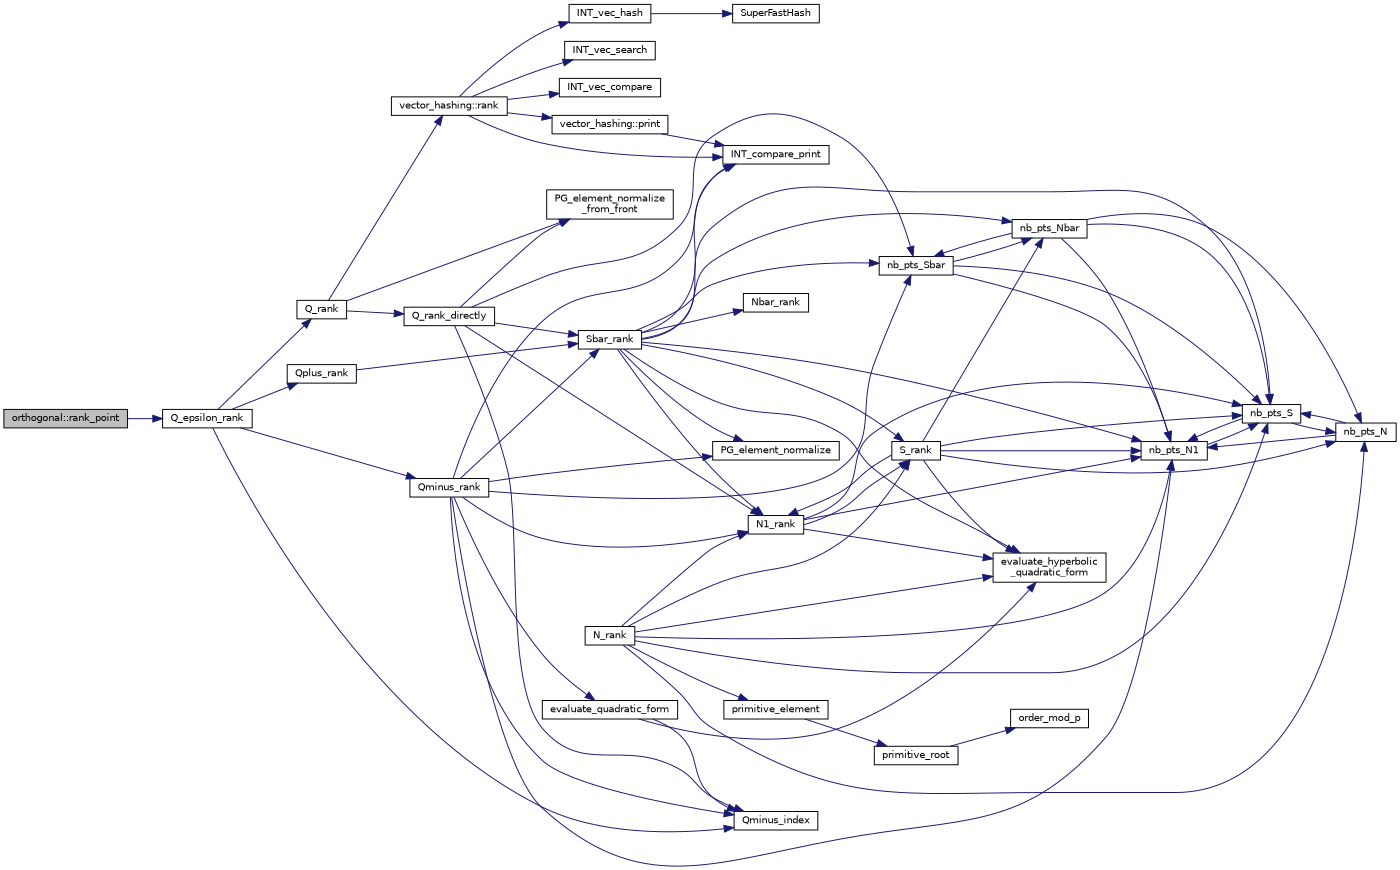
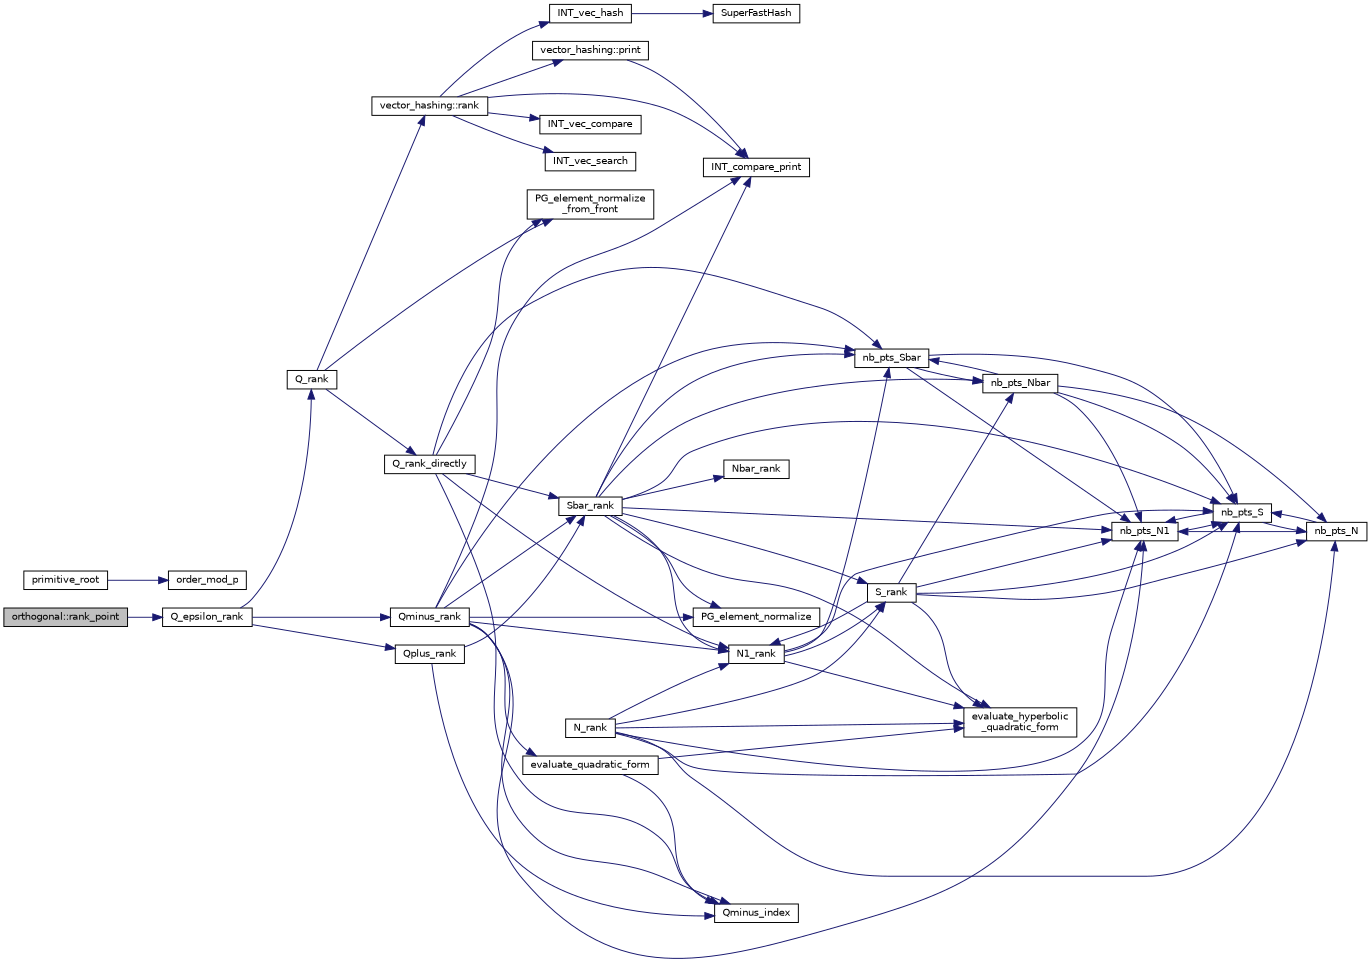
edge "N1_rank" -> "nb_pts_N1": now "N1_rank" -> "nb_pts_Sbar"
node "primitive_element": removed
edge "Q_epsilon_rank" -> "Qminus_index": now "Qplus_rank" -> "Qminus_index"
